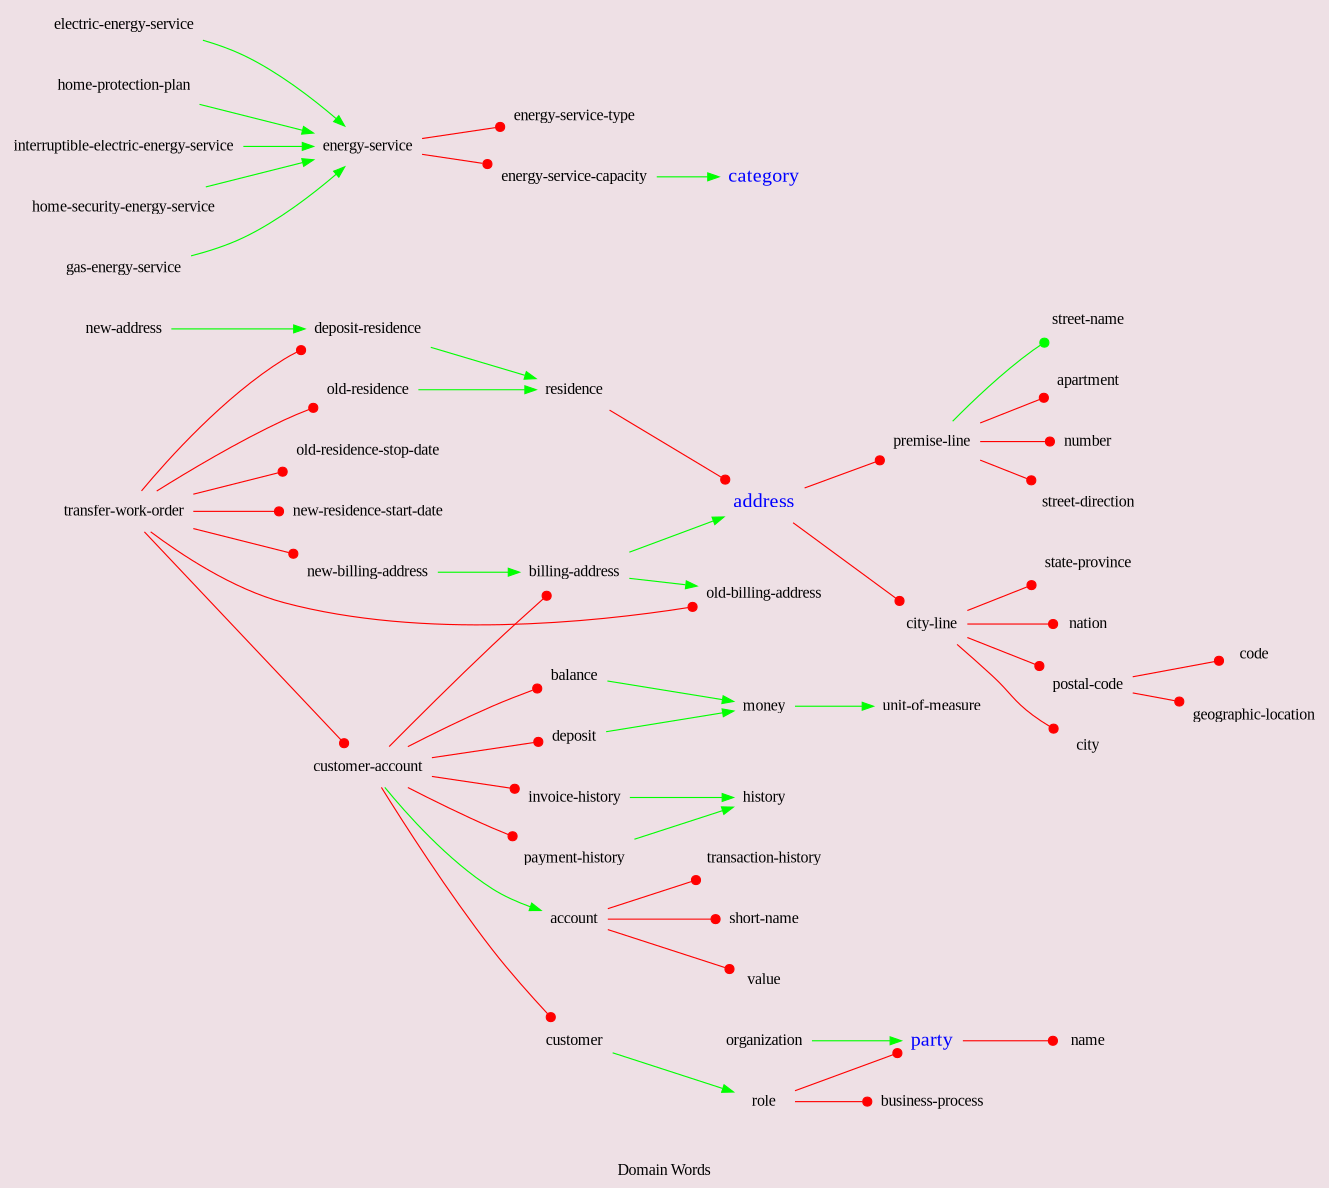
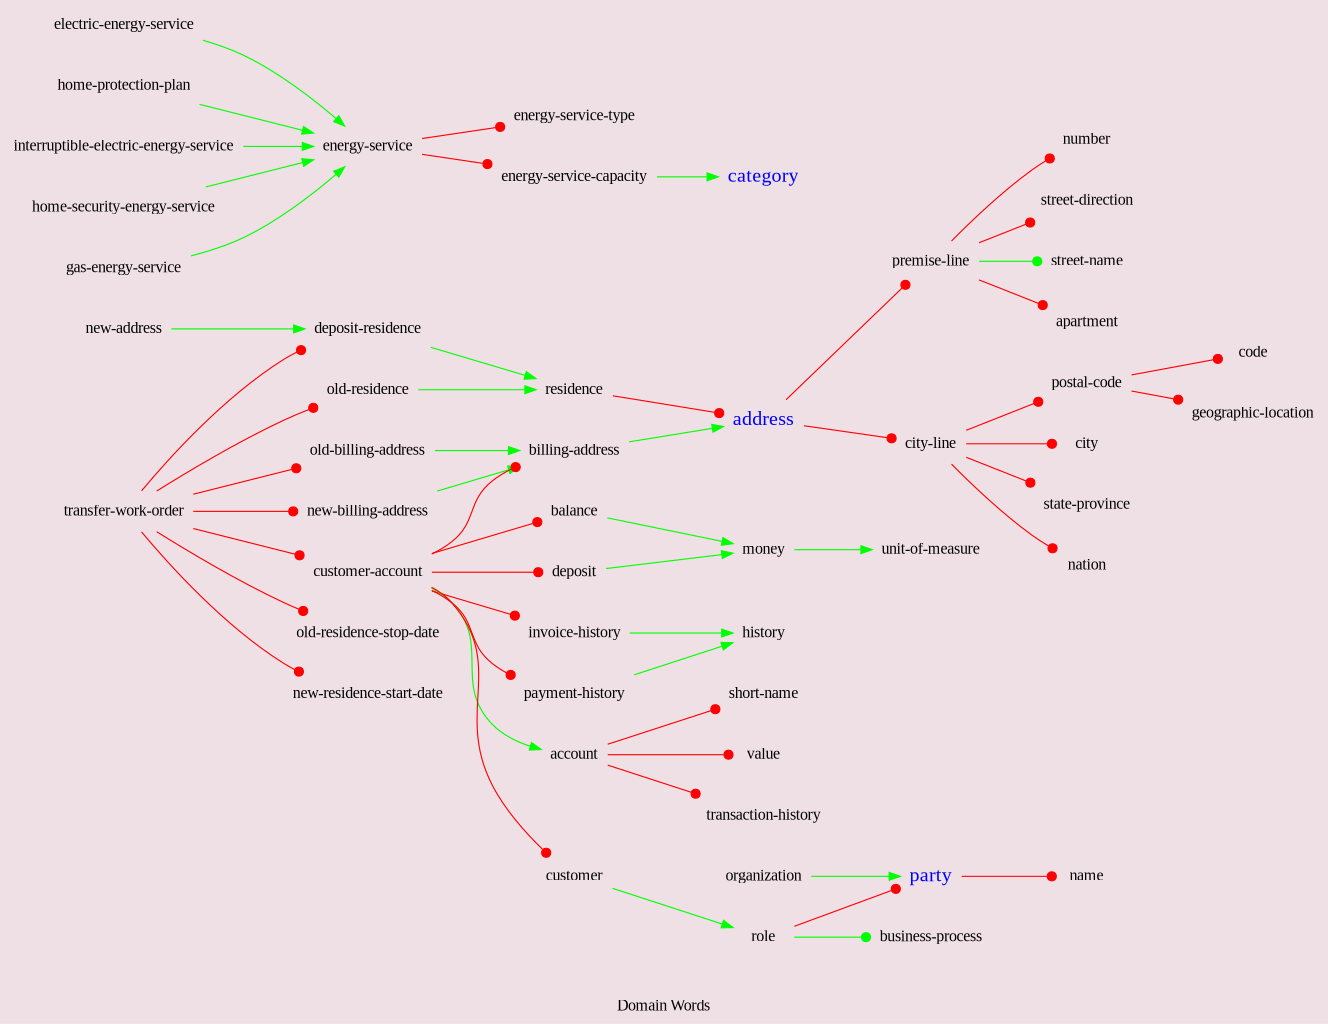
edge "billing-address" -> "old-billing-address": reversed
edge "role" -> "business-process": color RED -> GREEN
